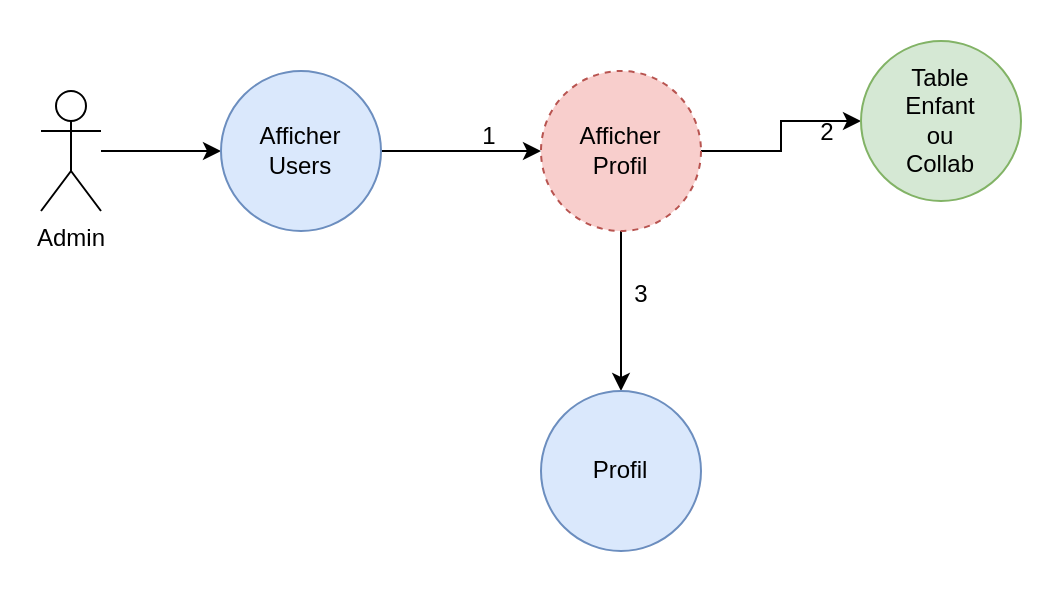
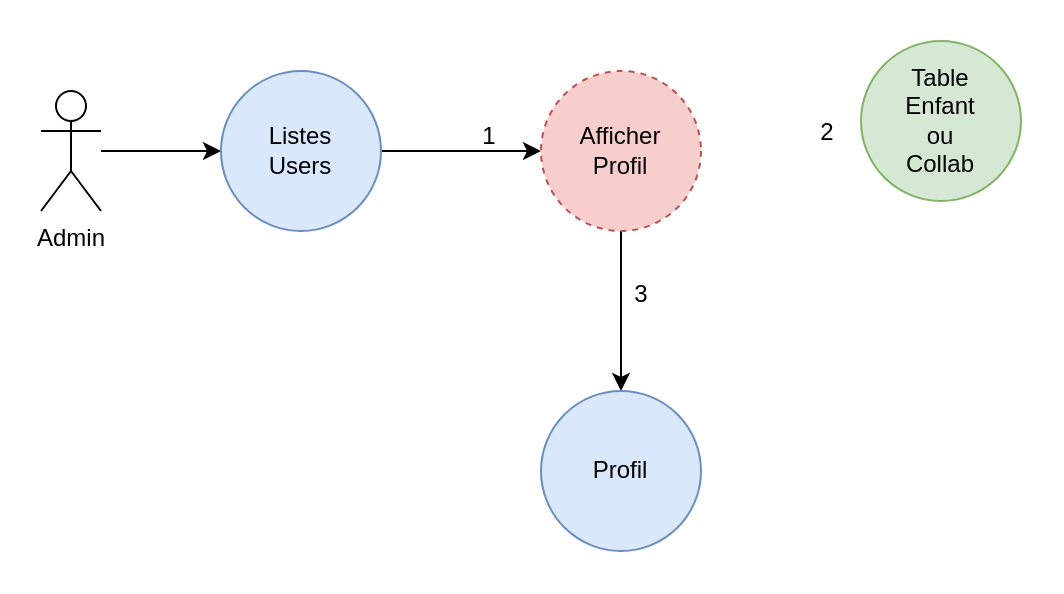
edge "Afficher Profil" -> "Table Enfant ou Collab": removed
node "Afficher Users": label "Afficher Users" -> "Listes Users"
